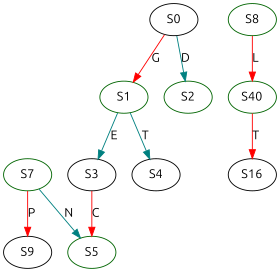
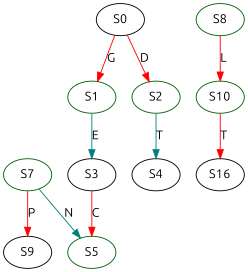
edge "S0" -> "S2": color teal -> red
node "S40": label "S40" -> "S10"
edge "S1" -> "S4": now "S2" -> "S4"
